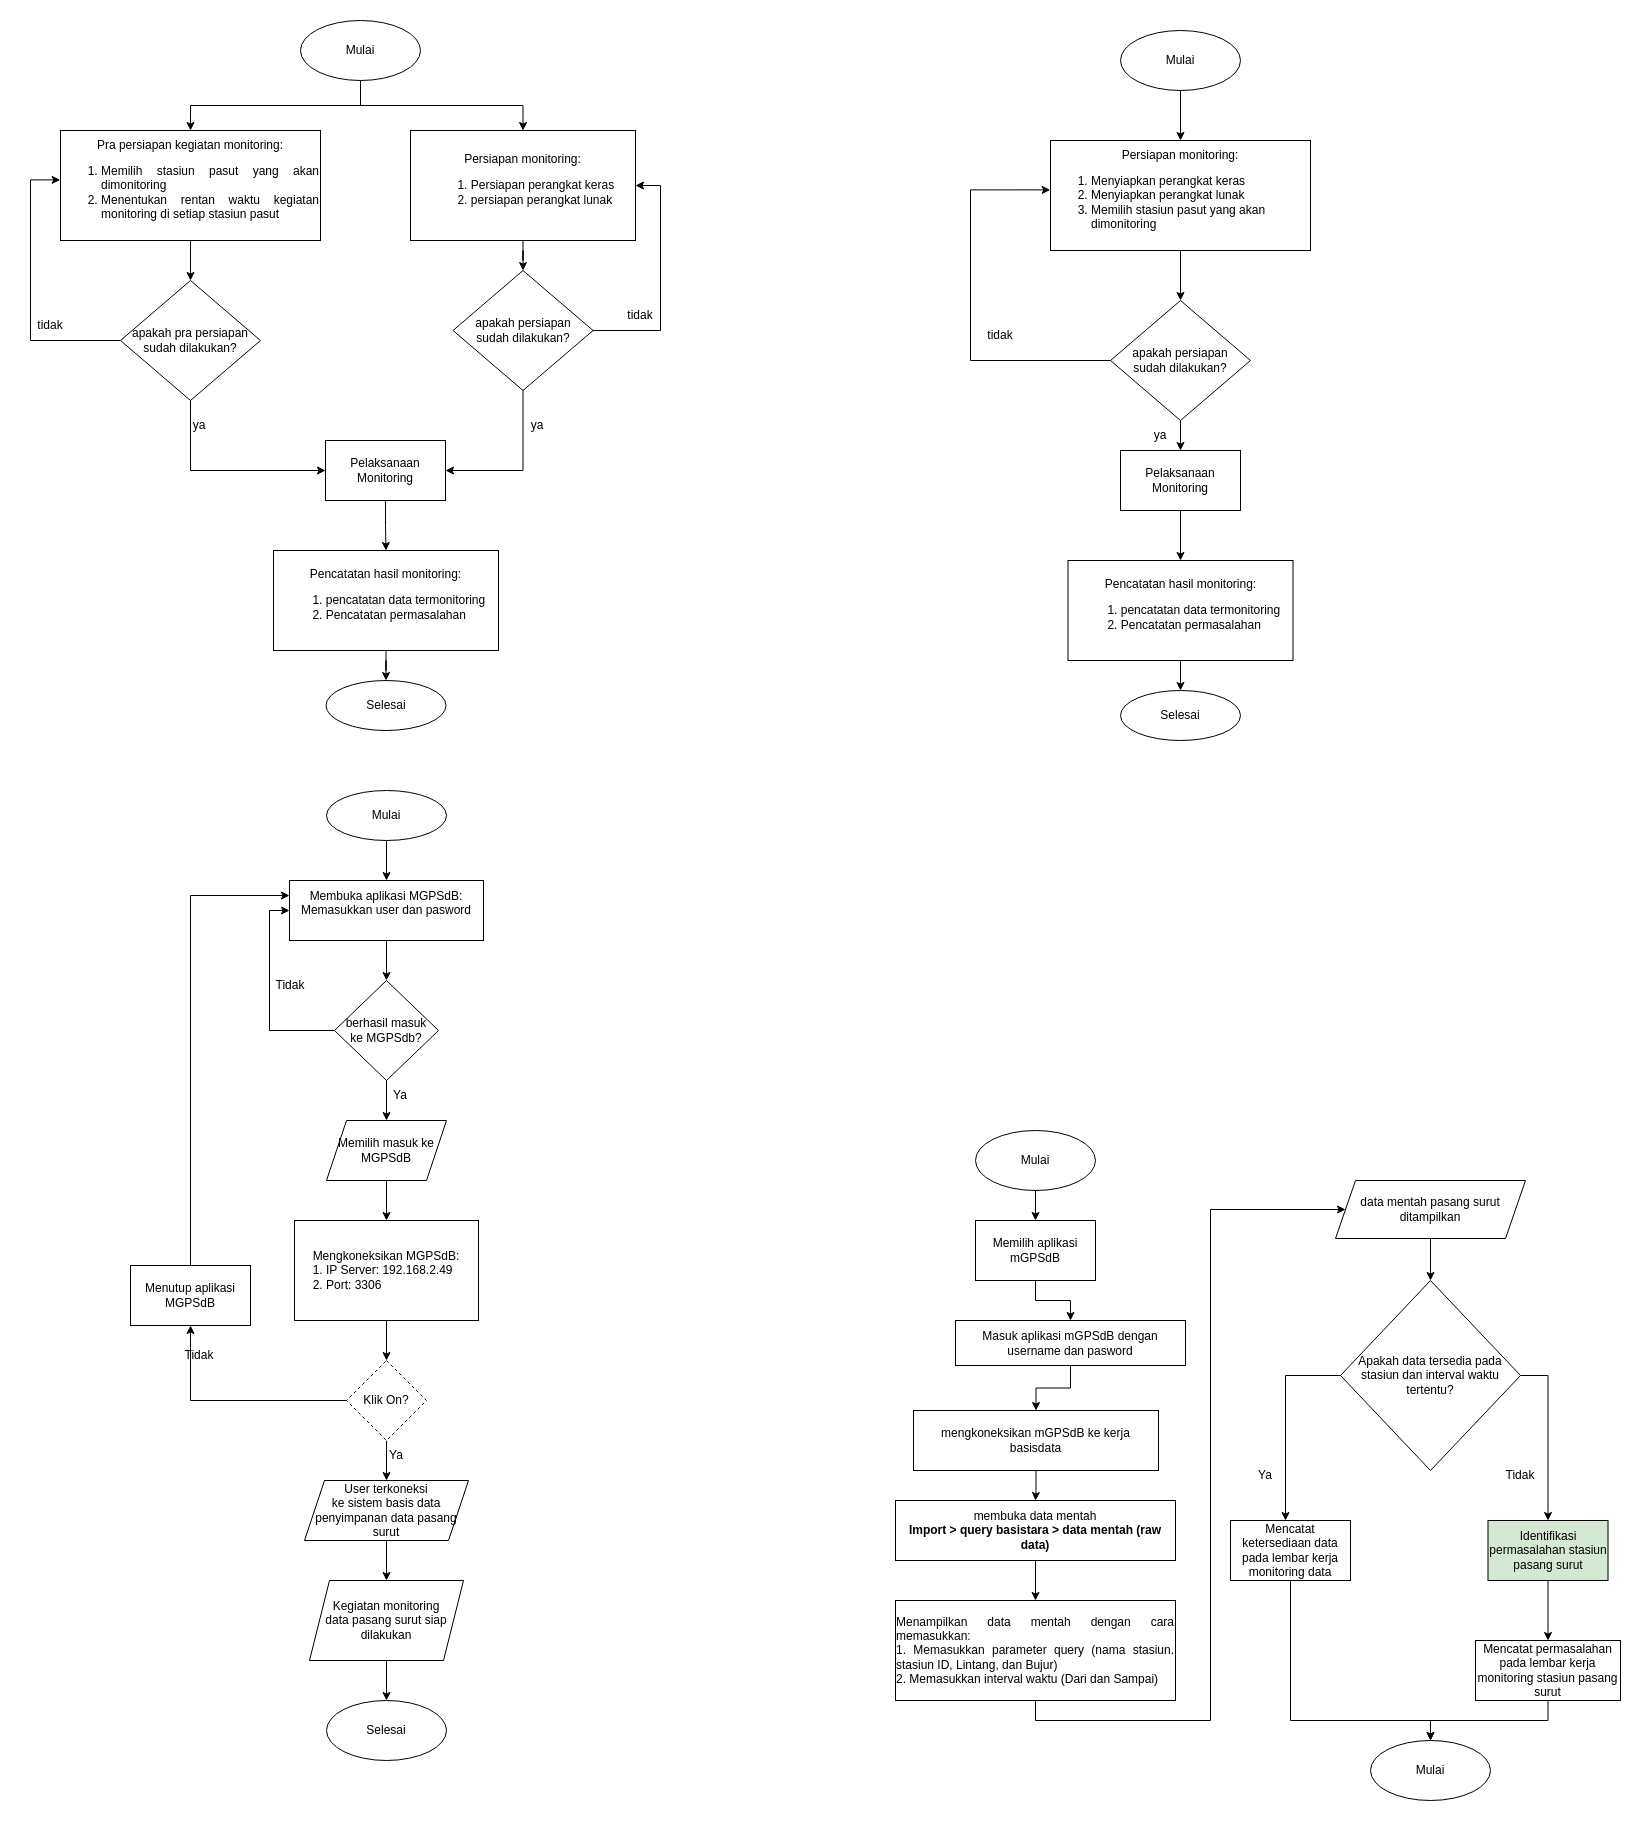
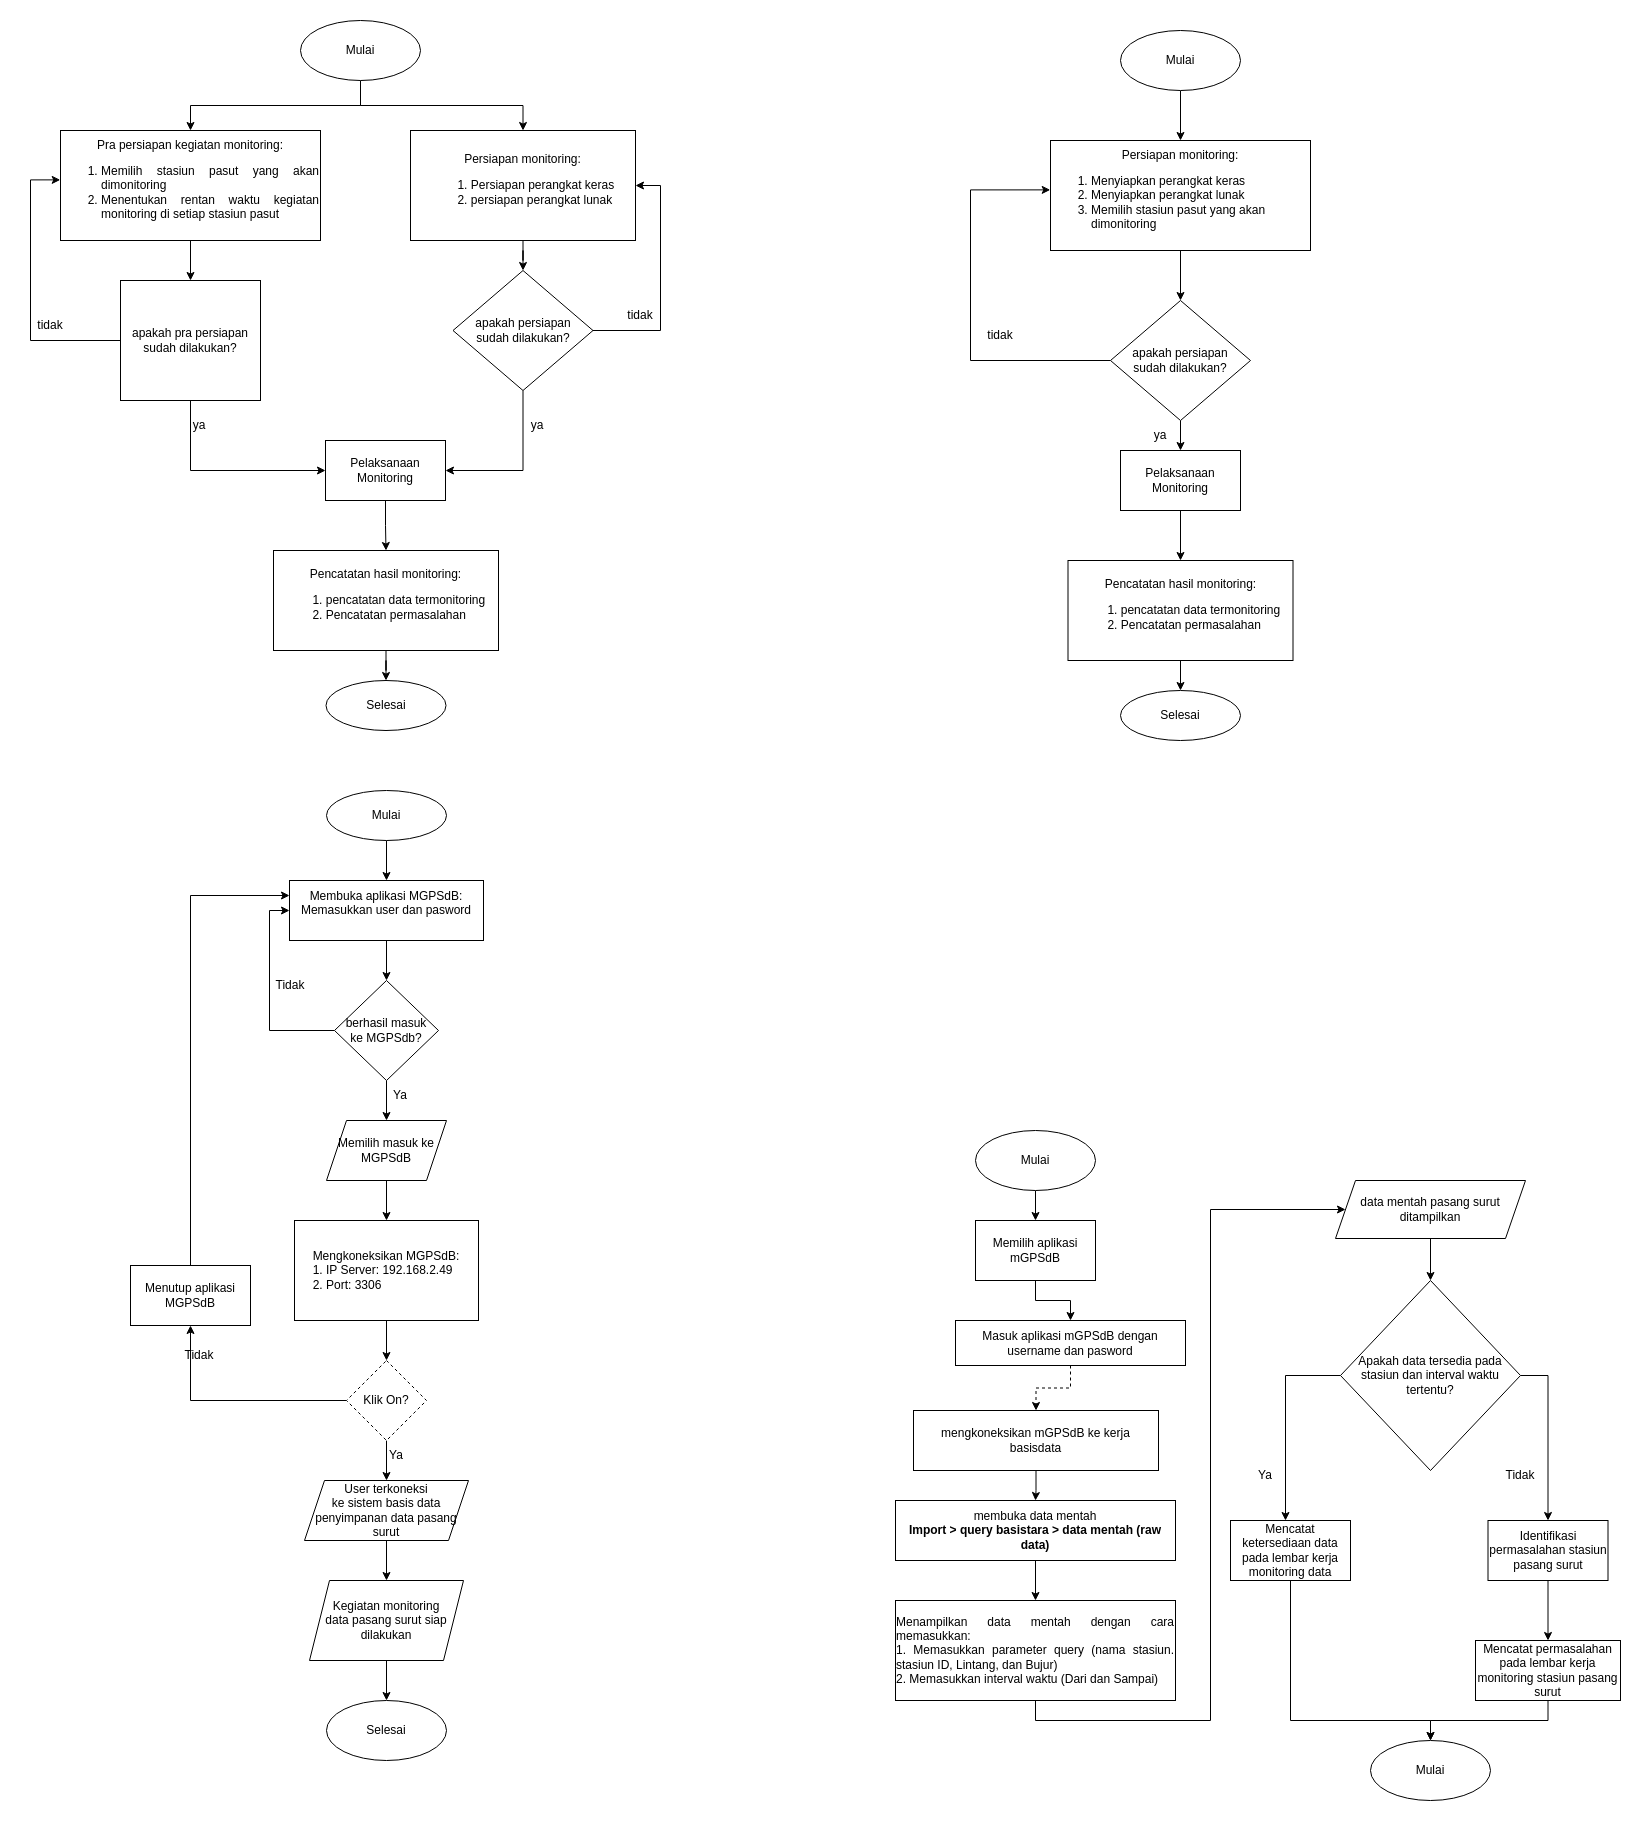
node "apakah pra persiapan sudah dilakukan?": shape diamond -> rectangle
edge "Masuk aplikasi mGPSdB dengan username dan pasword" -> "mengkoneksikan mGPSdB ke kerja basisdata": style solid -> dashed
node "Identifikasi permasalahan stasiun pasang surut": fillcolor #d5e8d4 -> #ffffff
